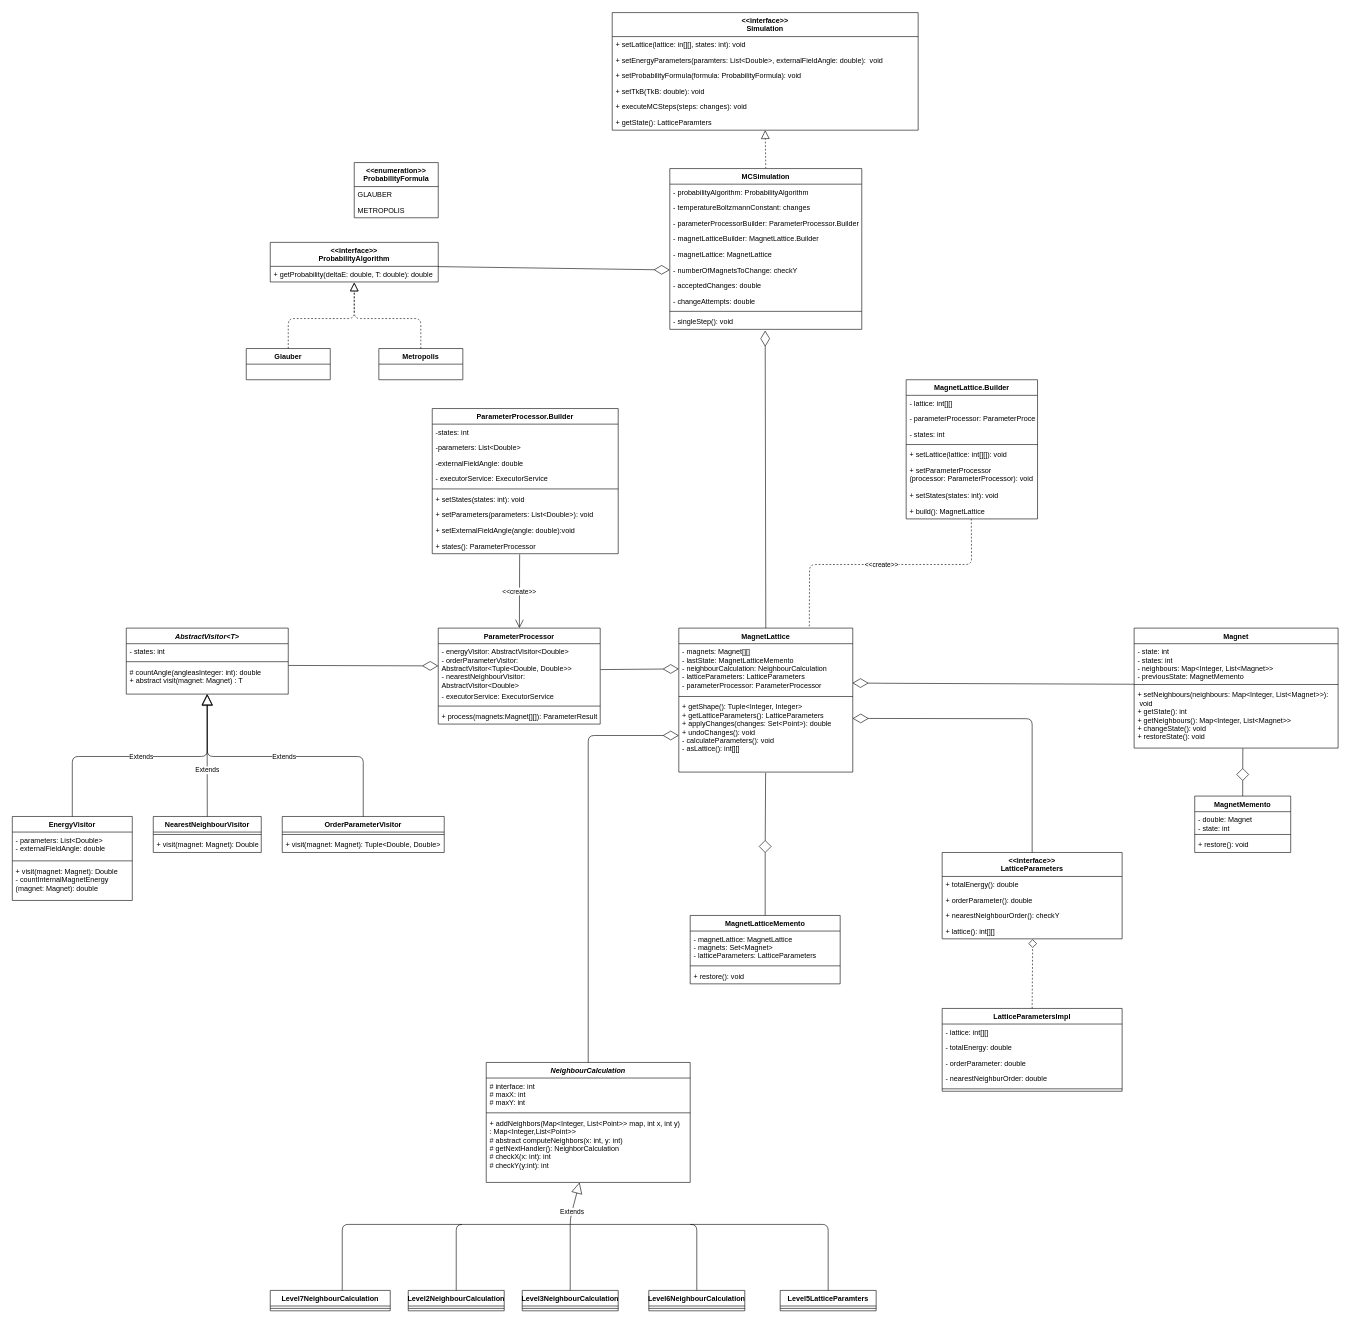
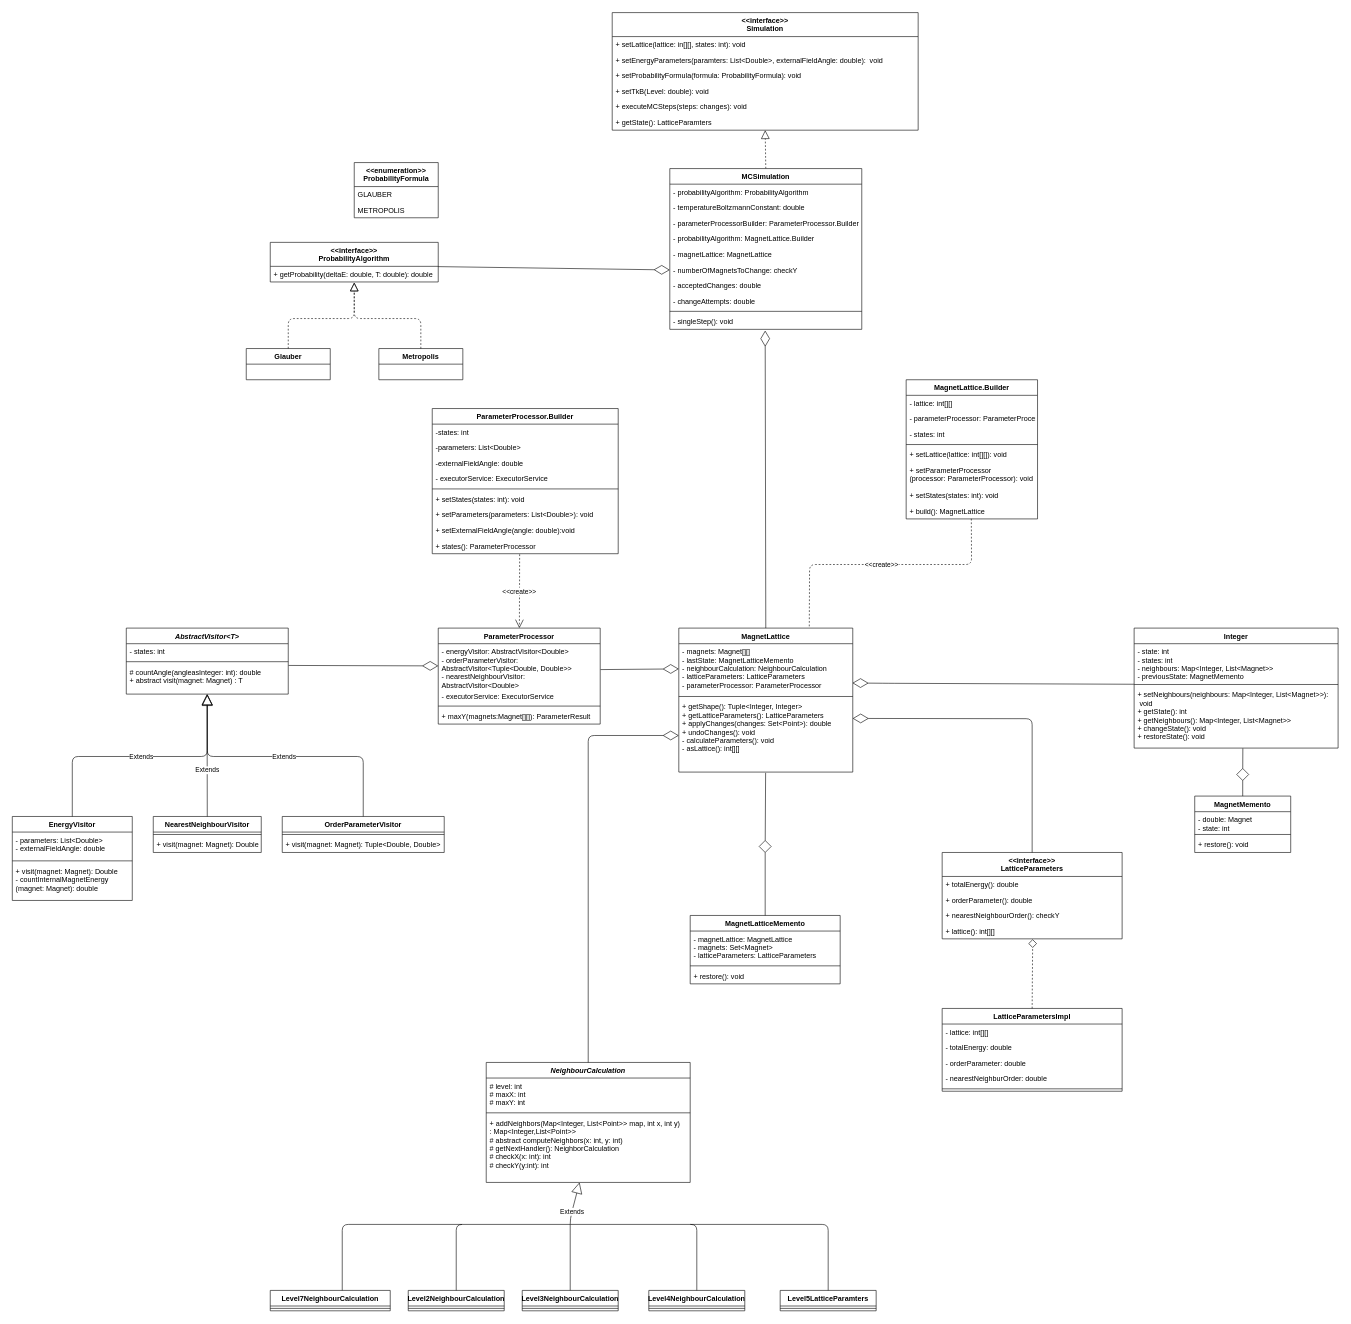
node "+ setTkB(TkB: double): void": label "+ setTkB(TkB: double): void" -> "+ setTkB(Level: double): void"
node "- temperatureBoltzmannConstant: changes": label "- temperatureBoltzmannConstant: changes" -> "- temperatureBoltzmannConstant: double"
node "- magnetLatticeBuilder: MagnetLattice.Builder": label "- magnetLatticeBuilder: MagnetLattice.Builder" -> "- probabilityAlgorithm: MagnetLattice.Builder"
edge "+ states(): ParameterProcessor" -> "ParameterProcessor": style solid -> dashed
node "Magnet": label "Magnet" -> "Integer"
node "+ process(magnets:Magnet[][]): ParameterResult": label "+ process(magnets:Magnet[][]): ParameterResult" -> "+ maxY(magnets:Magnet[][]): ParameterResult"
node "# interface: int # maxX: int # maxY: int": label "# interface: int # maxX: int # maxY: int" -> "# level: int # maxX: int # maxY: int"
node "Level6NeighbourCalculation": label "Level6NeighbourCalculation" -> "Level4NeighbourCalculation"
